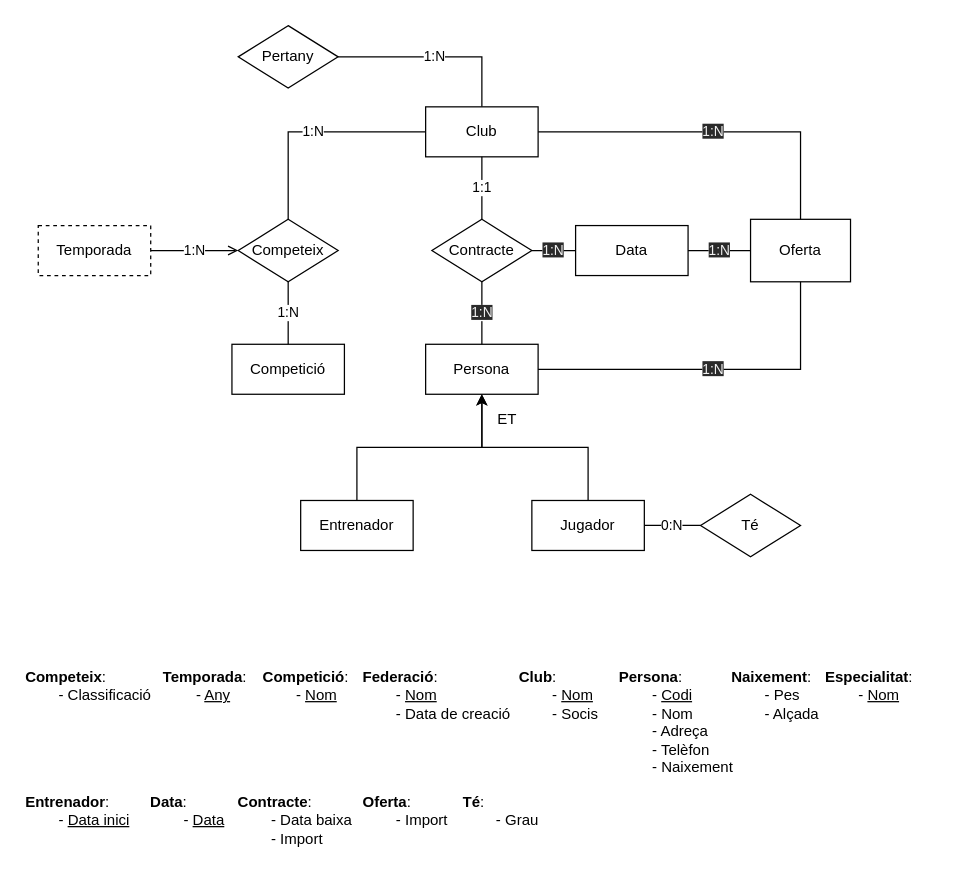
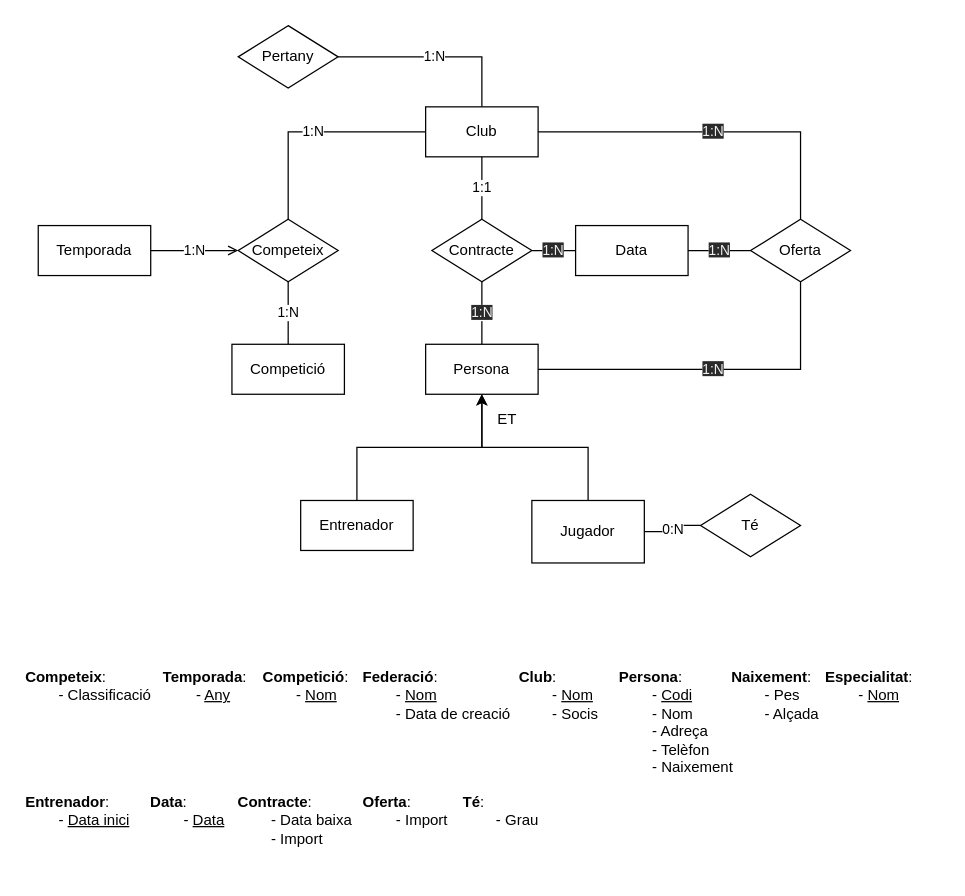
node "Temporada": style dashed -> solid
node "Oferta": shape rectangle -> diamond
node "Jugador": size 113x50 -> 113x63
